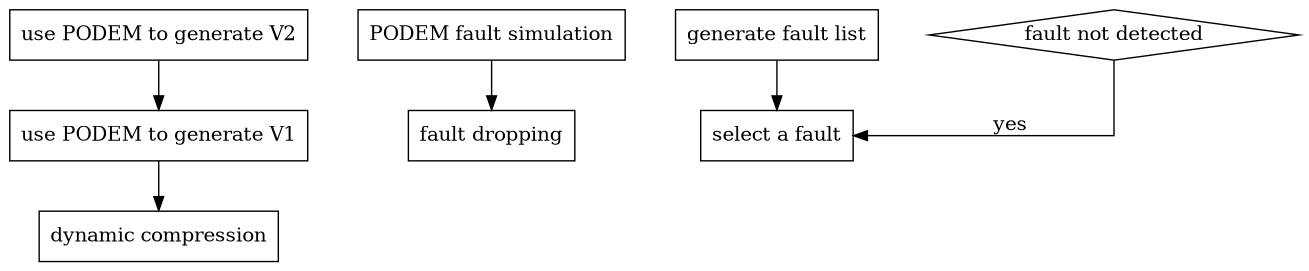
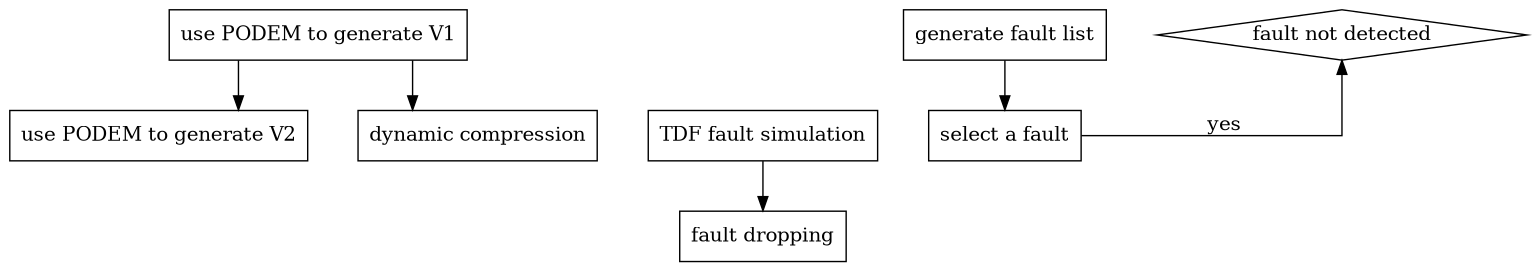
node "PODEM fault simulation": label "PODEM fault simulation" -> "TDF fault simulation"
edge "use PODEM to generate V2" -> "use PODEM to generate V1": reversed
edge "fault not detected" -> "select a fault": reversed
